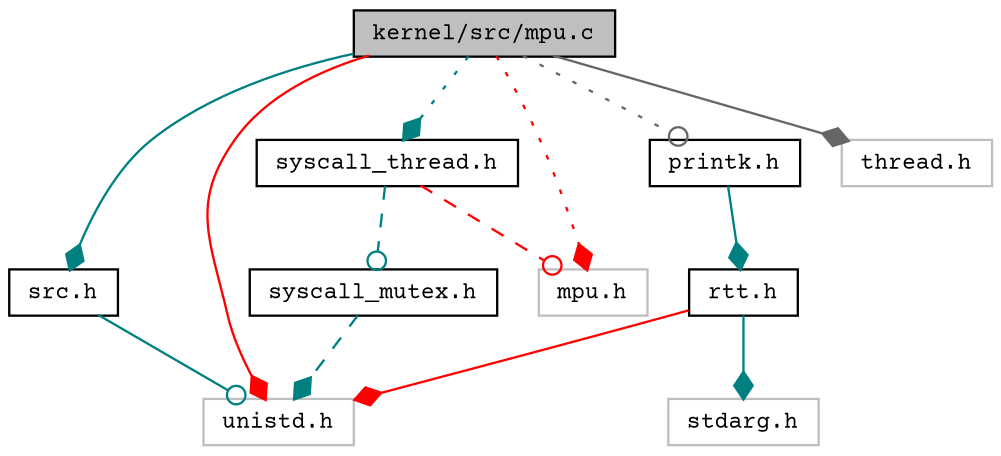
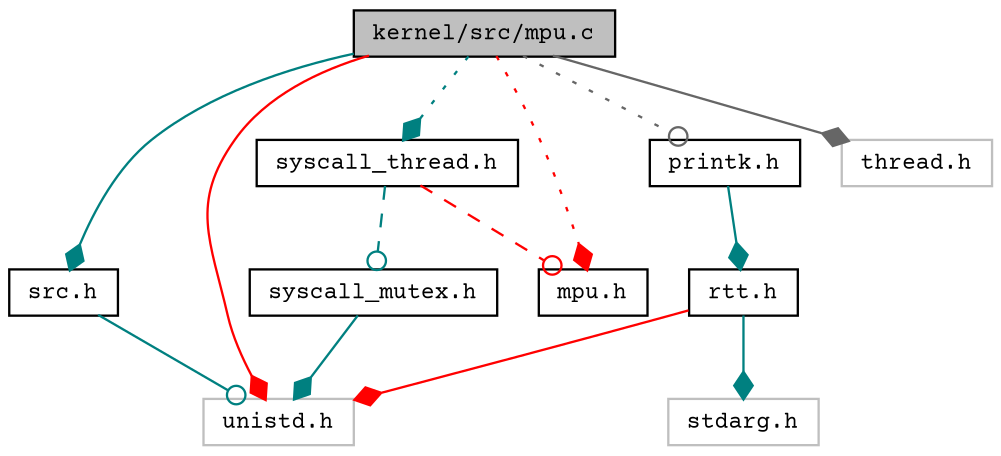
node "mpu.h": color grey75 -> black
edge "syscall_mutex.h" -> "unistd.h": style dashed -> solid
